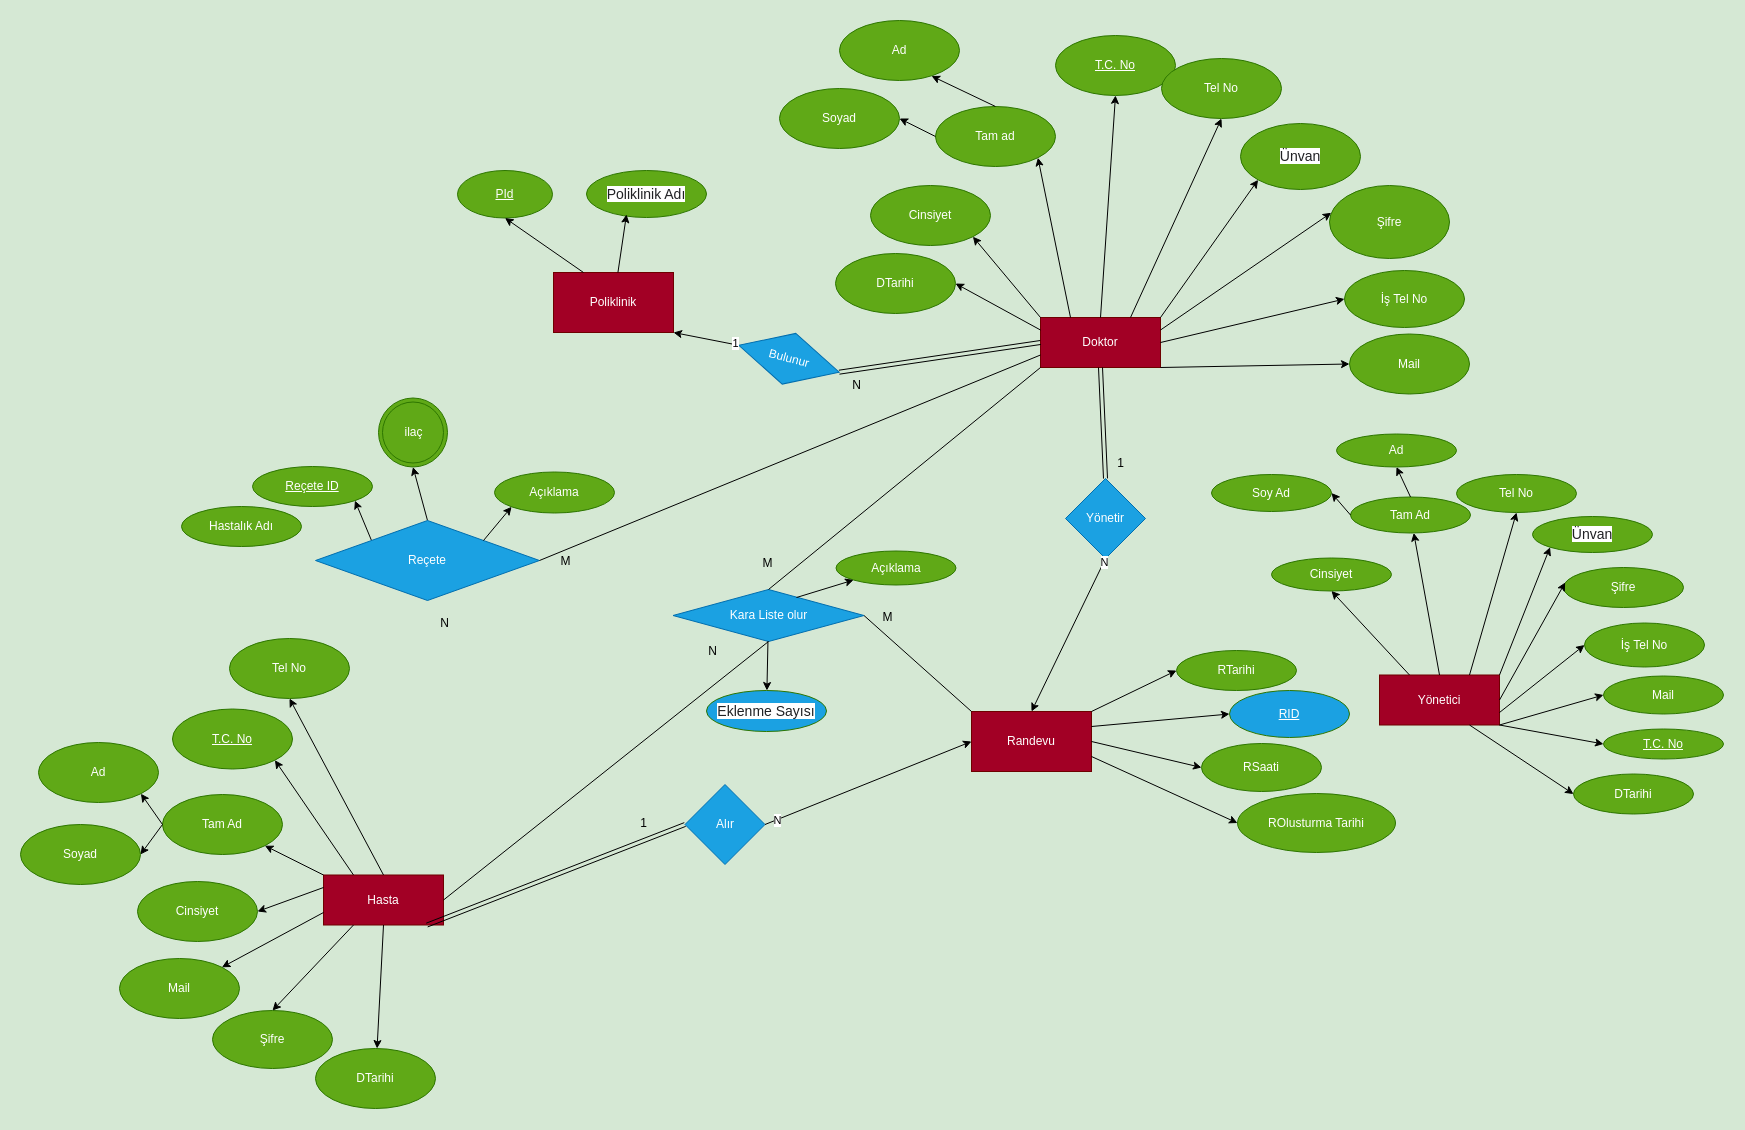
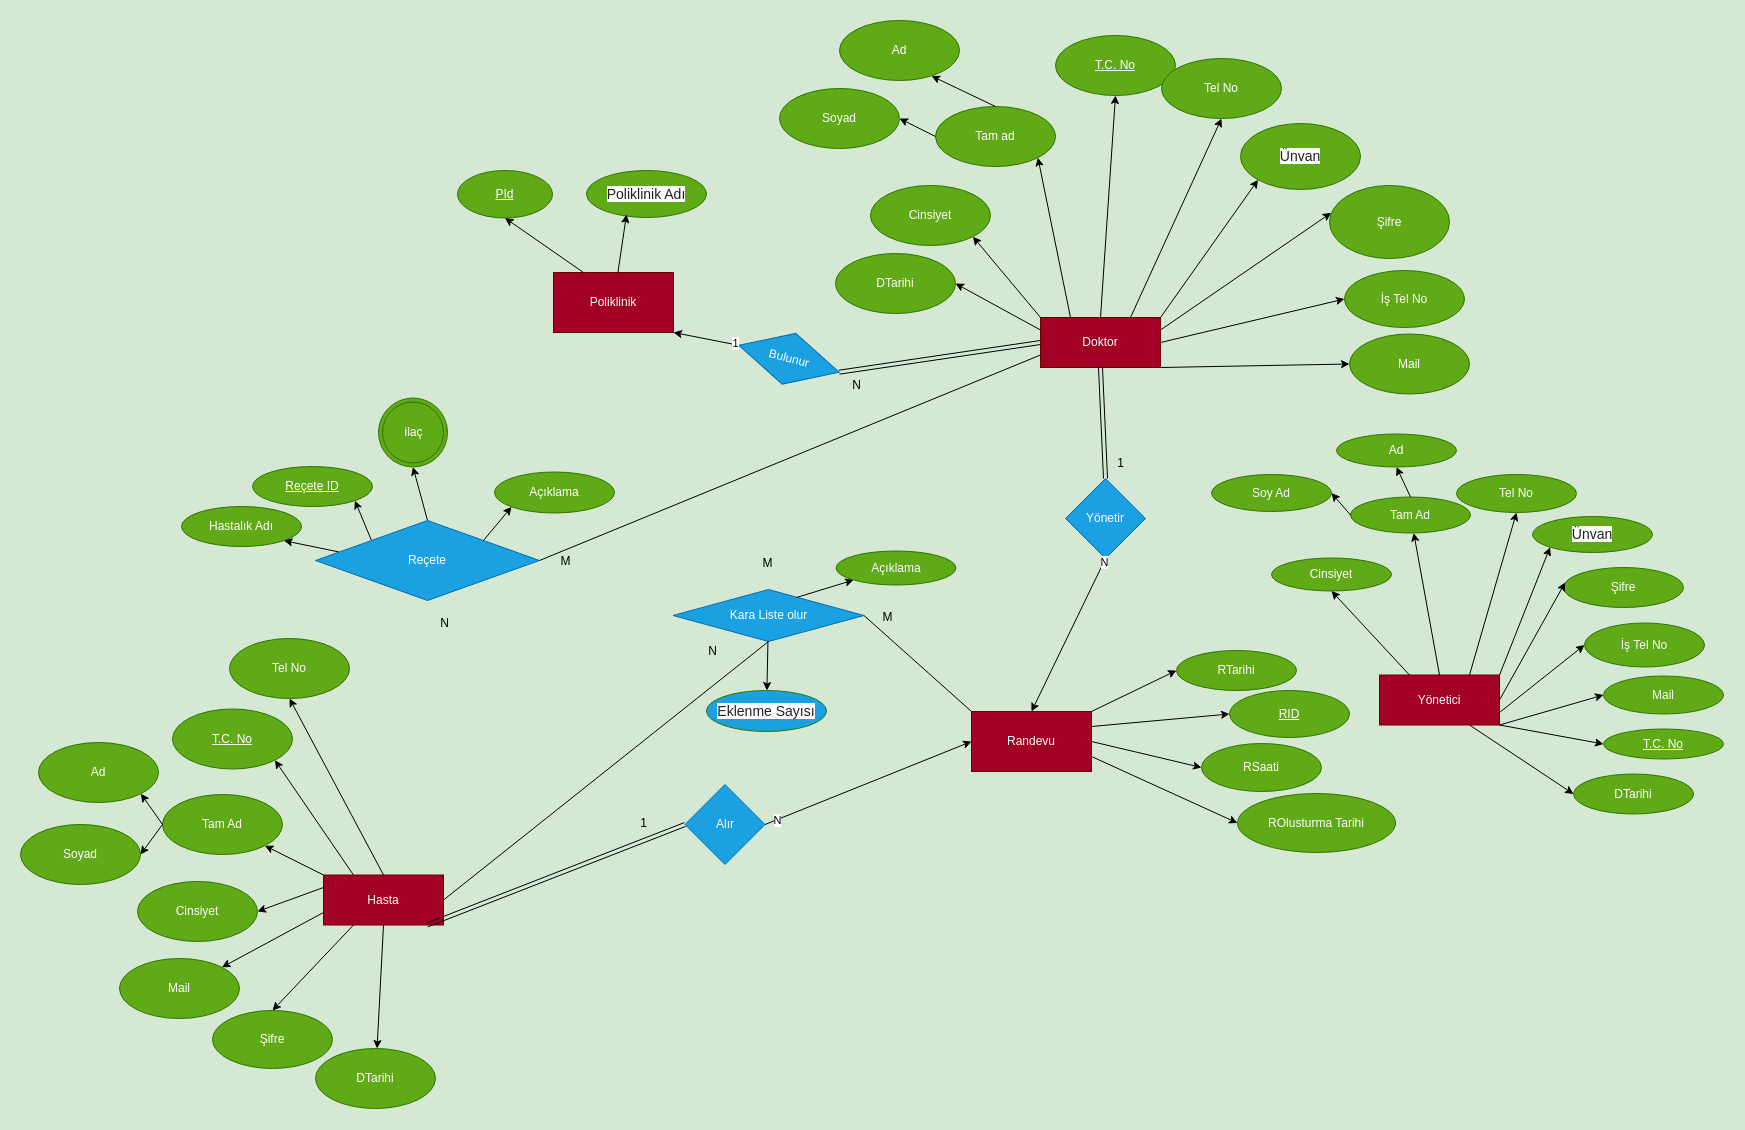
edge "Doktor" -- "Kara Liste olur": removed
edge "Reçete" -> "Hastalık Adı": added
node "RID": fillcolor #1ba1e2 -> #60a917
